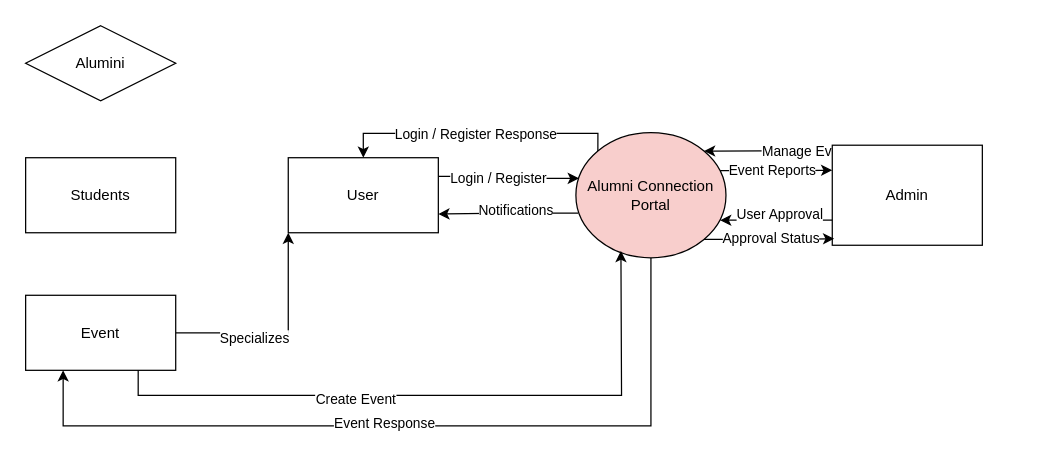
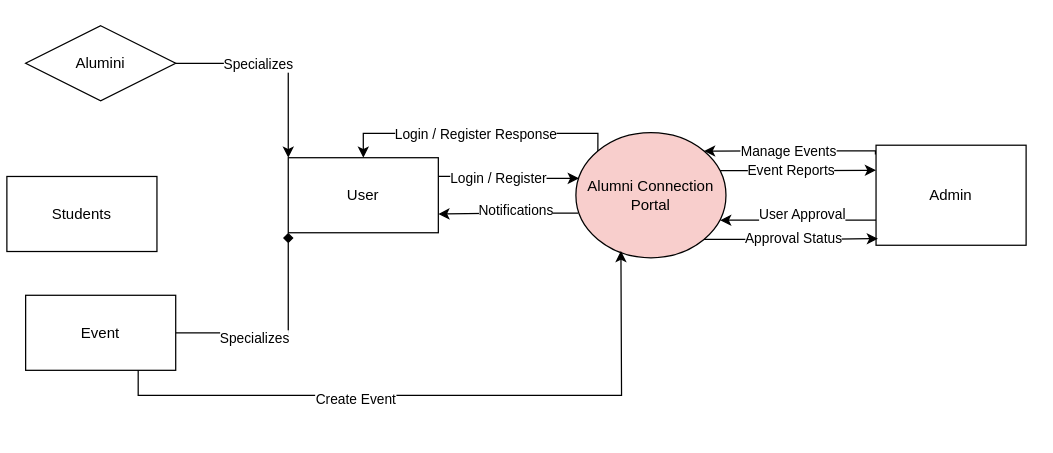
edge "Alumini" -> "User": added, label "Specializes"
node "Students": moved (101, 195) -> (82, 214)
node "Admin": moved (907, 195) -> (951, 195)
edge "Event" -> "User": arrowhead classic -> diamond
edge "Alumni Connection Portal" -> "Event": removed, label "Event Response"
